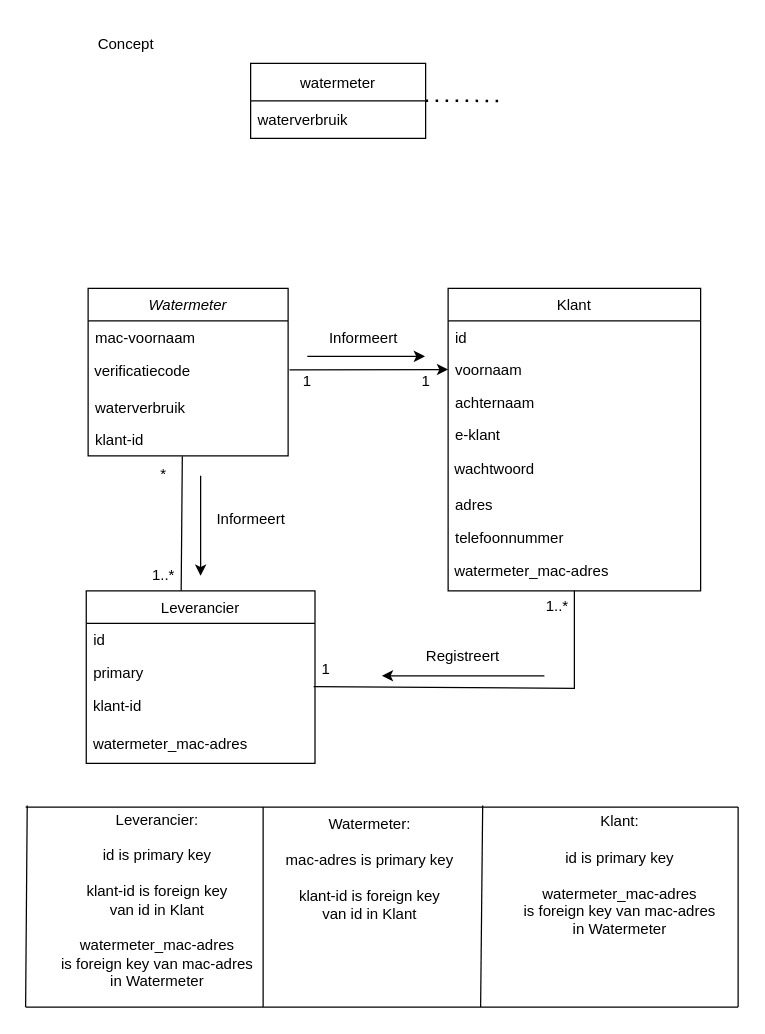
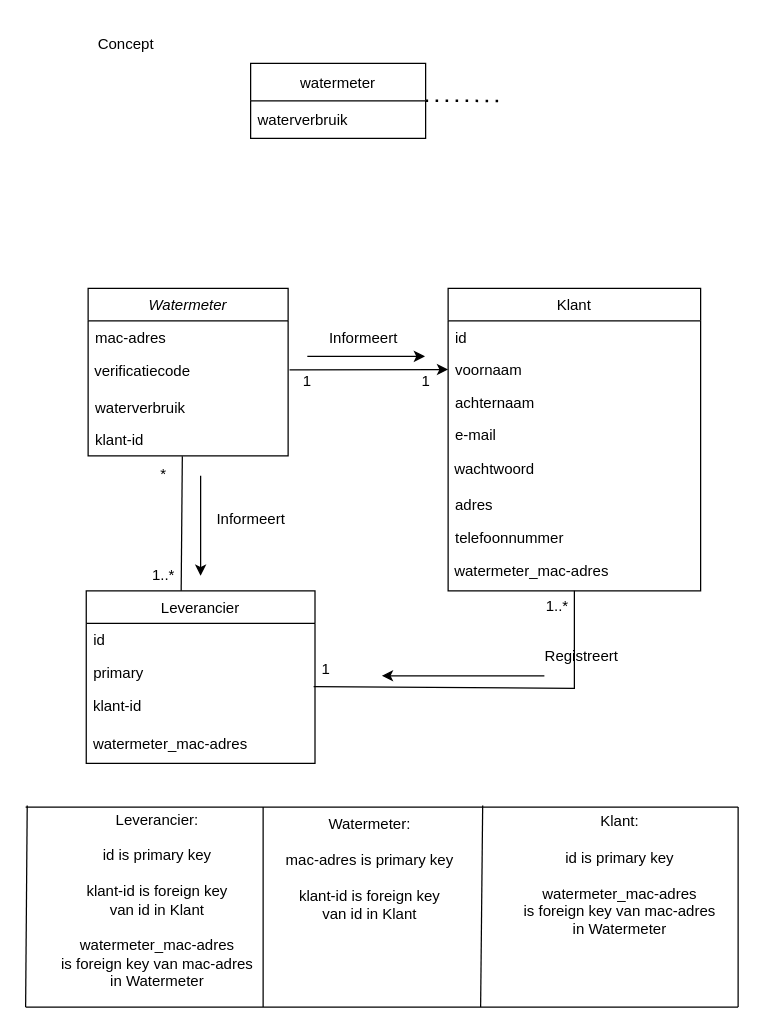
node "mac-voornaam": label "mac-voornaam" -> "mac-adres"
node "e-klant": label "e-klant" -> "e-mail"
node "Registreert": moved (463, 657) -> (582, 657)
